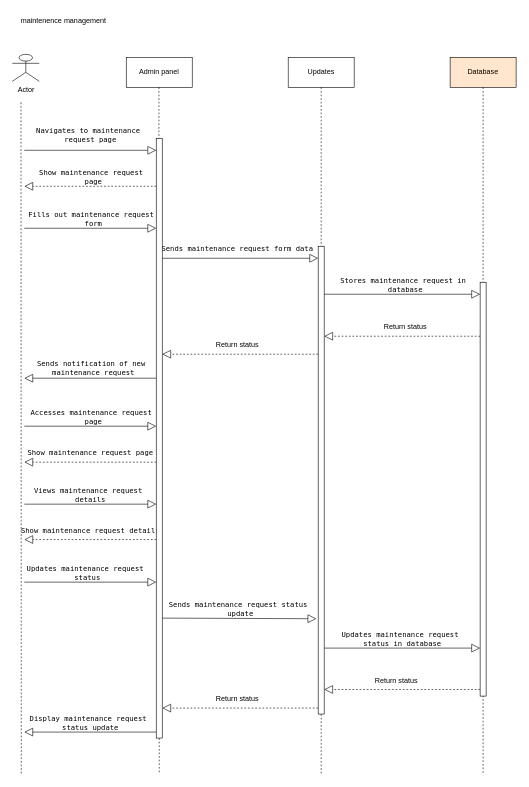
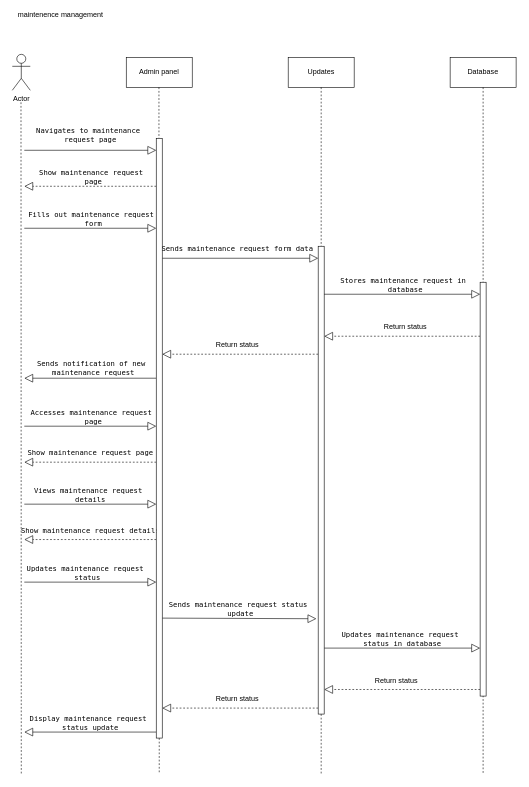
node "maintenence management": moved (63, 21) -> (60, 15)
node "Actor": size 27x27 -> 18x36
node "Database": fillcolor #ffe6cc -> #ffffff
